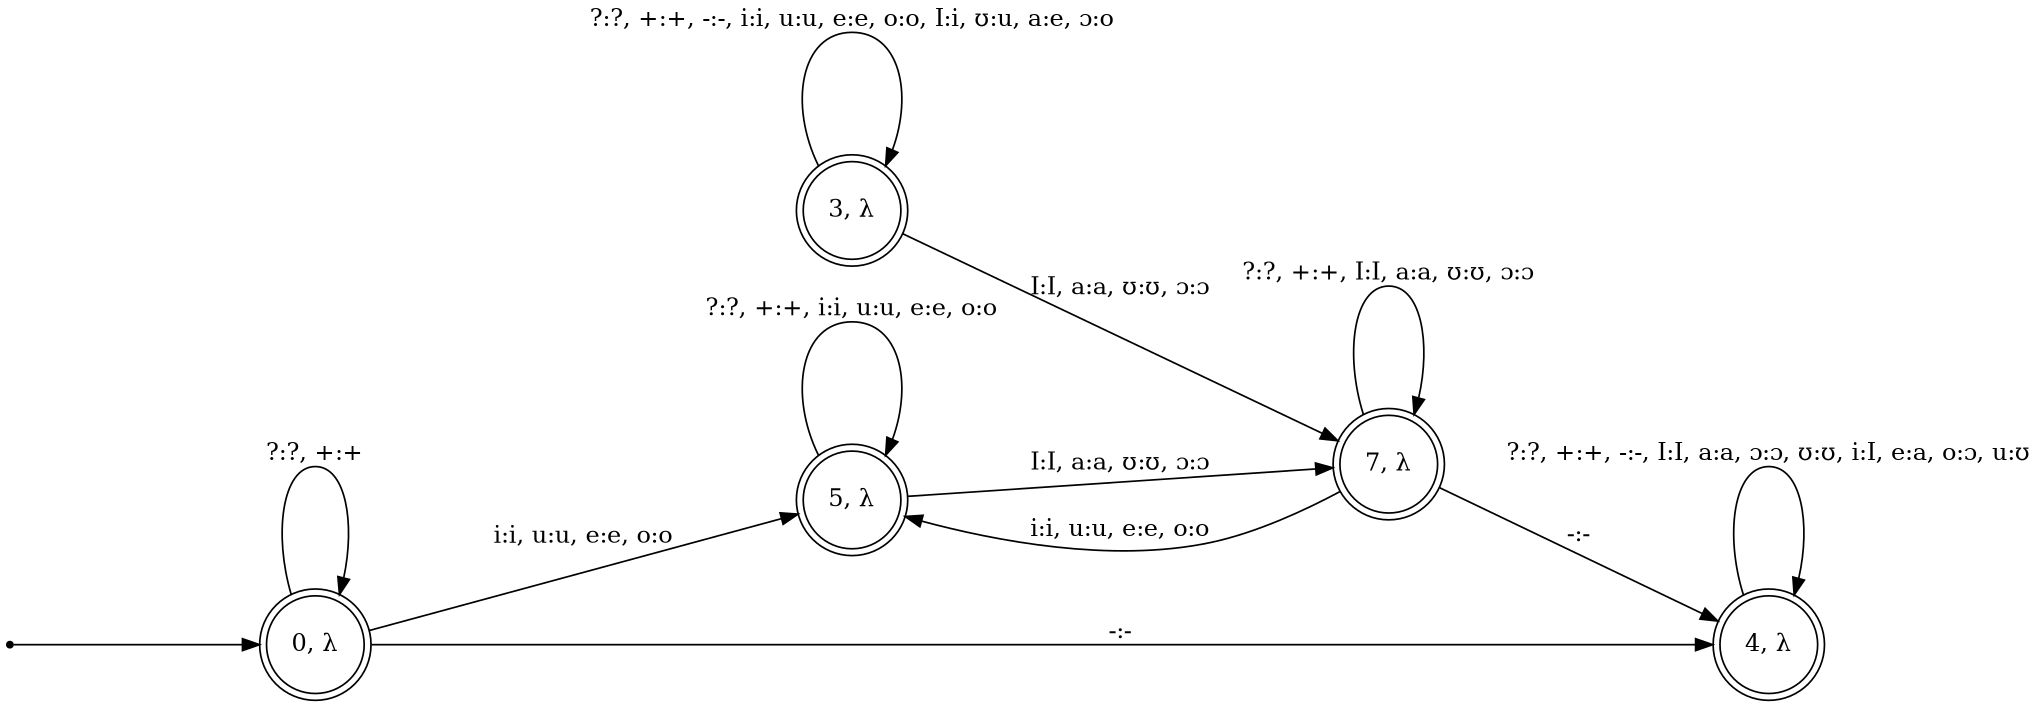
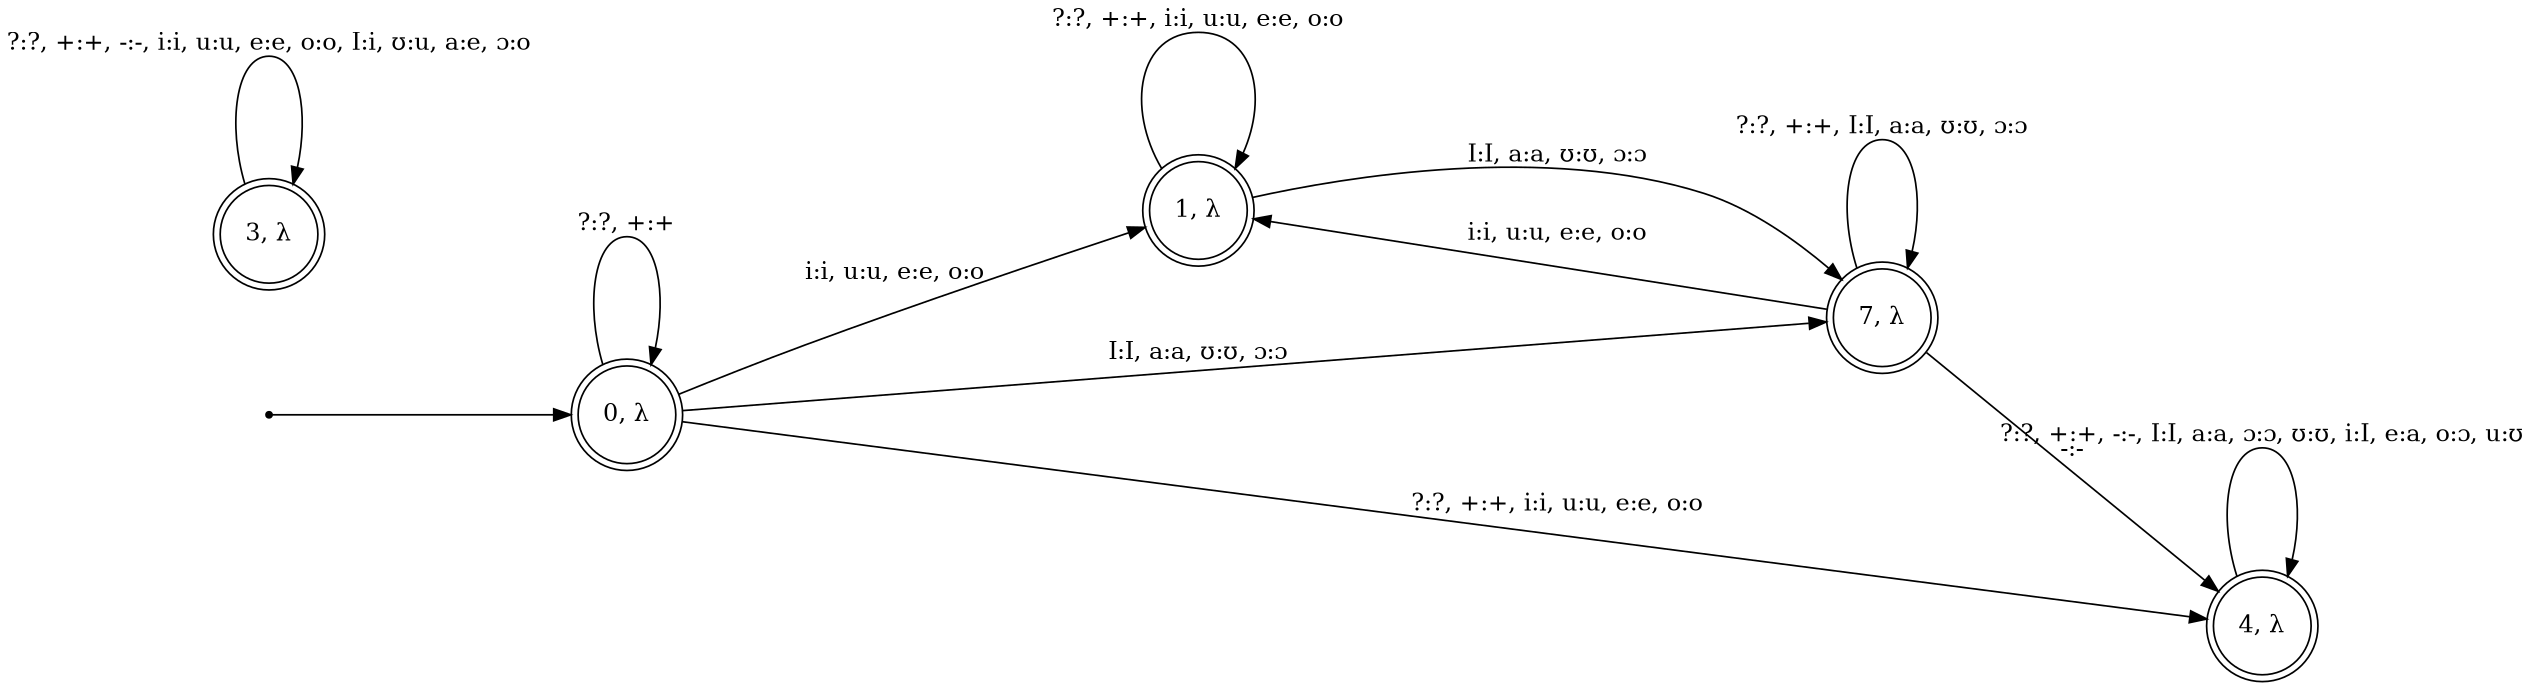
edge "3, λ" -> "7, λ": now "0, λ" -> "7, λ"
node "5, λ": label "5, λ" -> "1, λ"
edge "0, λ" -> "4, λ": label "-:-" -> "?:?, +:+, i:i, u:u, e:e, o:o"
